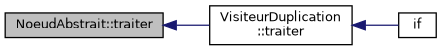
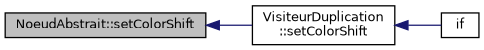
node "NoeudAbstrait::traiter": label "NoeudAbstrait::traiter" -> "NoeudAbstrait::setColorShift"
node "VisiteurDuplication ::traiter": label "VisiteurDuplication ::traiter" -> "VisiteurDuplication ::setColorShift"
